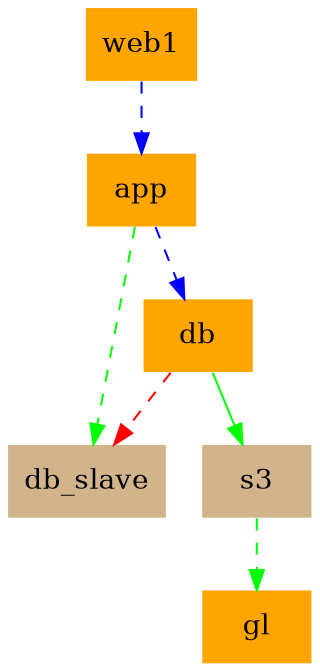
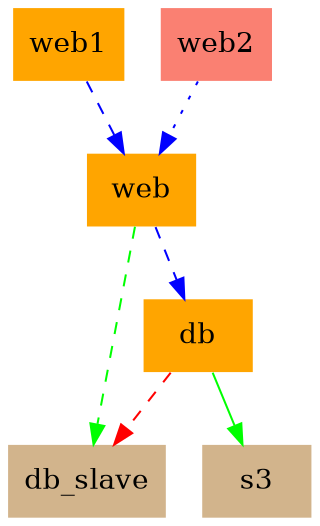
node "web2": added
node "app": label "app" -> "web"
node "gl": removed
